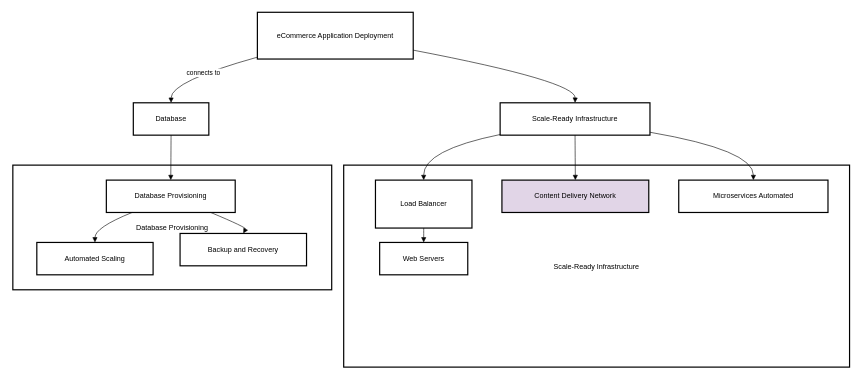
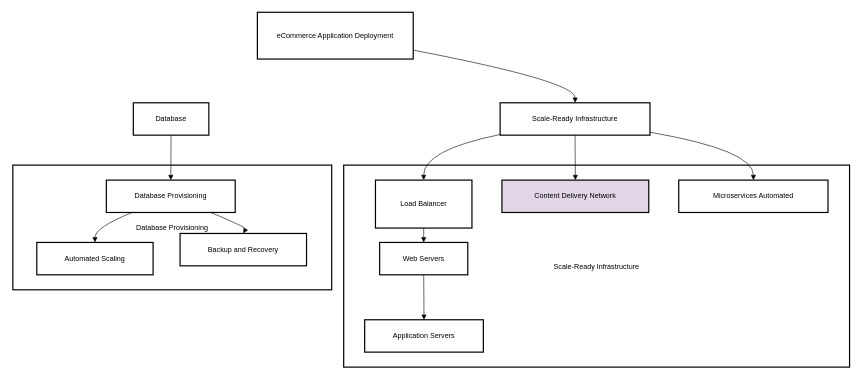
edge "eCommerce Application Deployment" -> "Database": removed, label "connects to"
edge "Web Servers" -> "Application Servers": added
node "Application Servers": added
